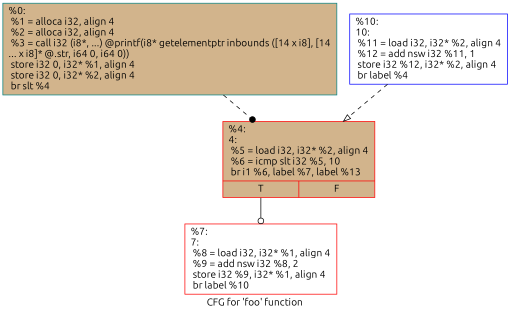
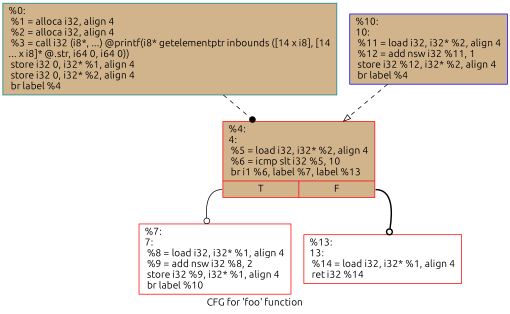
node "%10:": fillcolor white -> tan
node "%0:": text "br slt %4" -> "br label %4"
node "%13:": added
